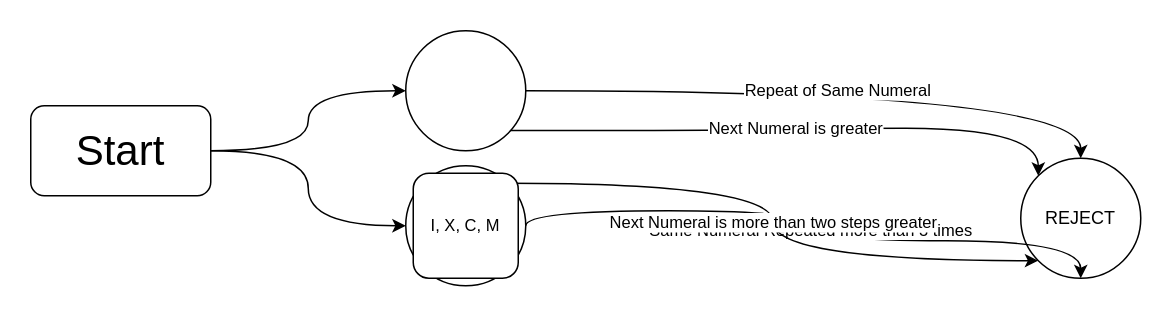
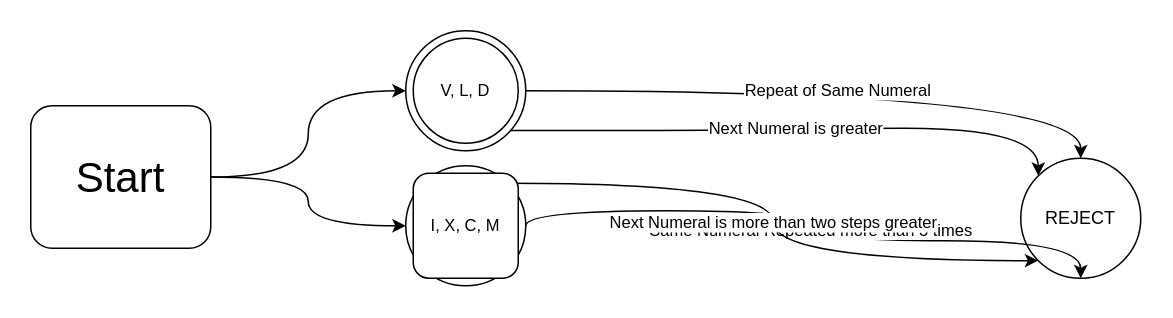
node "V, L, D": added
node "Start": size 180x90 -> 180x143
